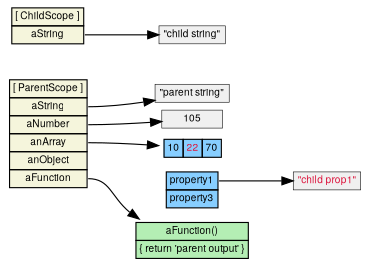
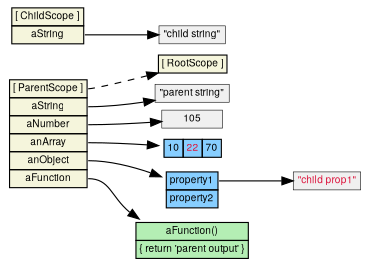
node "[ RootScope ]": added
edge "[ ParentScope ]" -> "property1": added
node "property1": text "property3" -> "property2"
